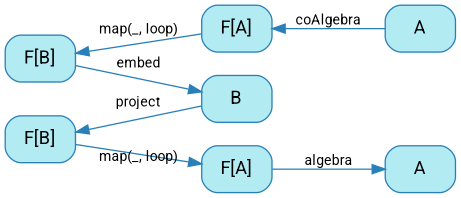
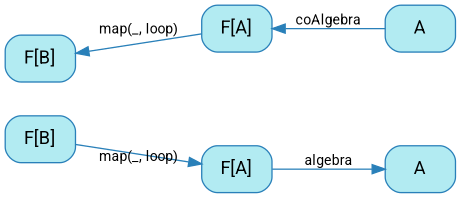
node "B": removed
